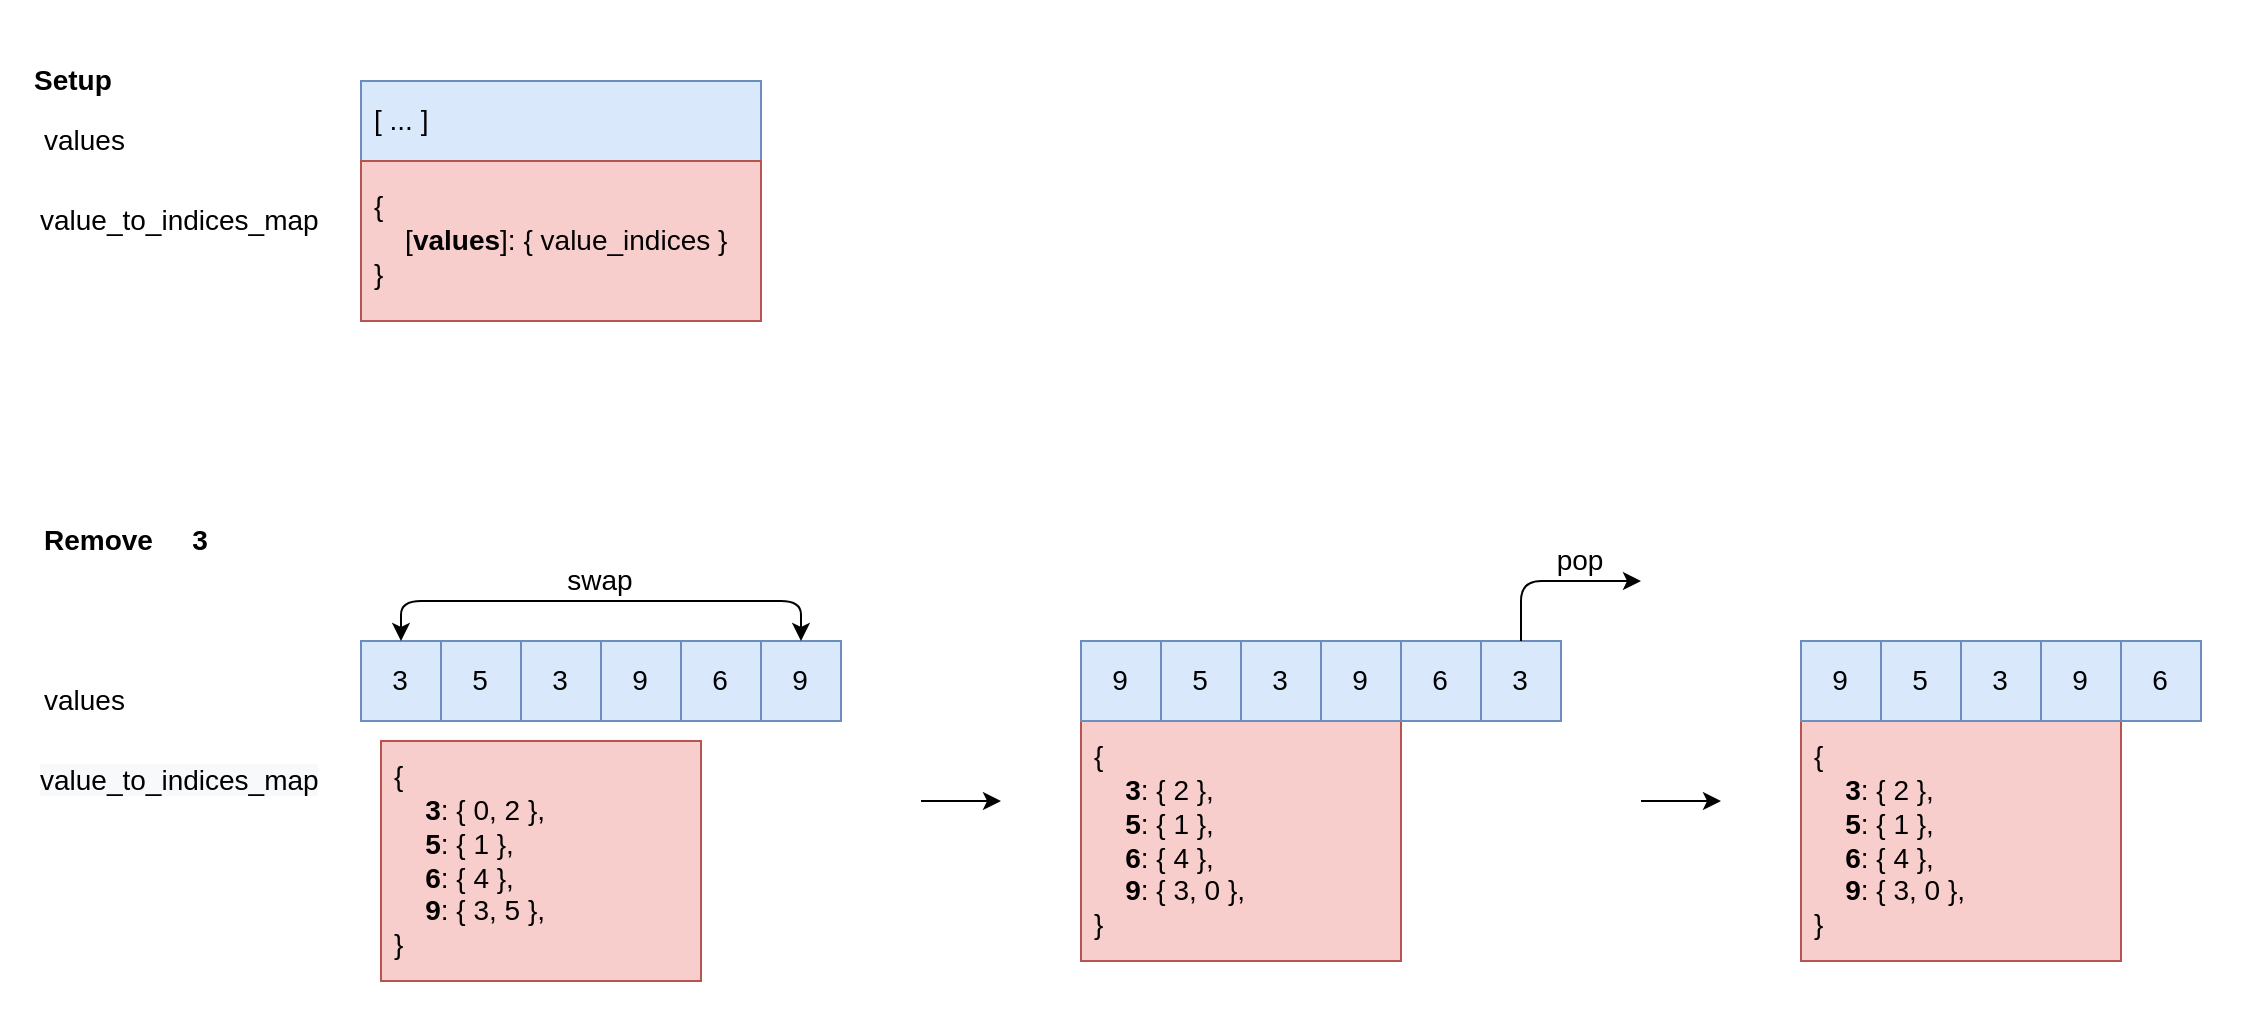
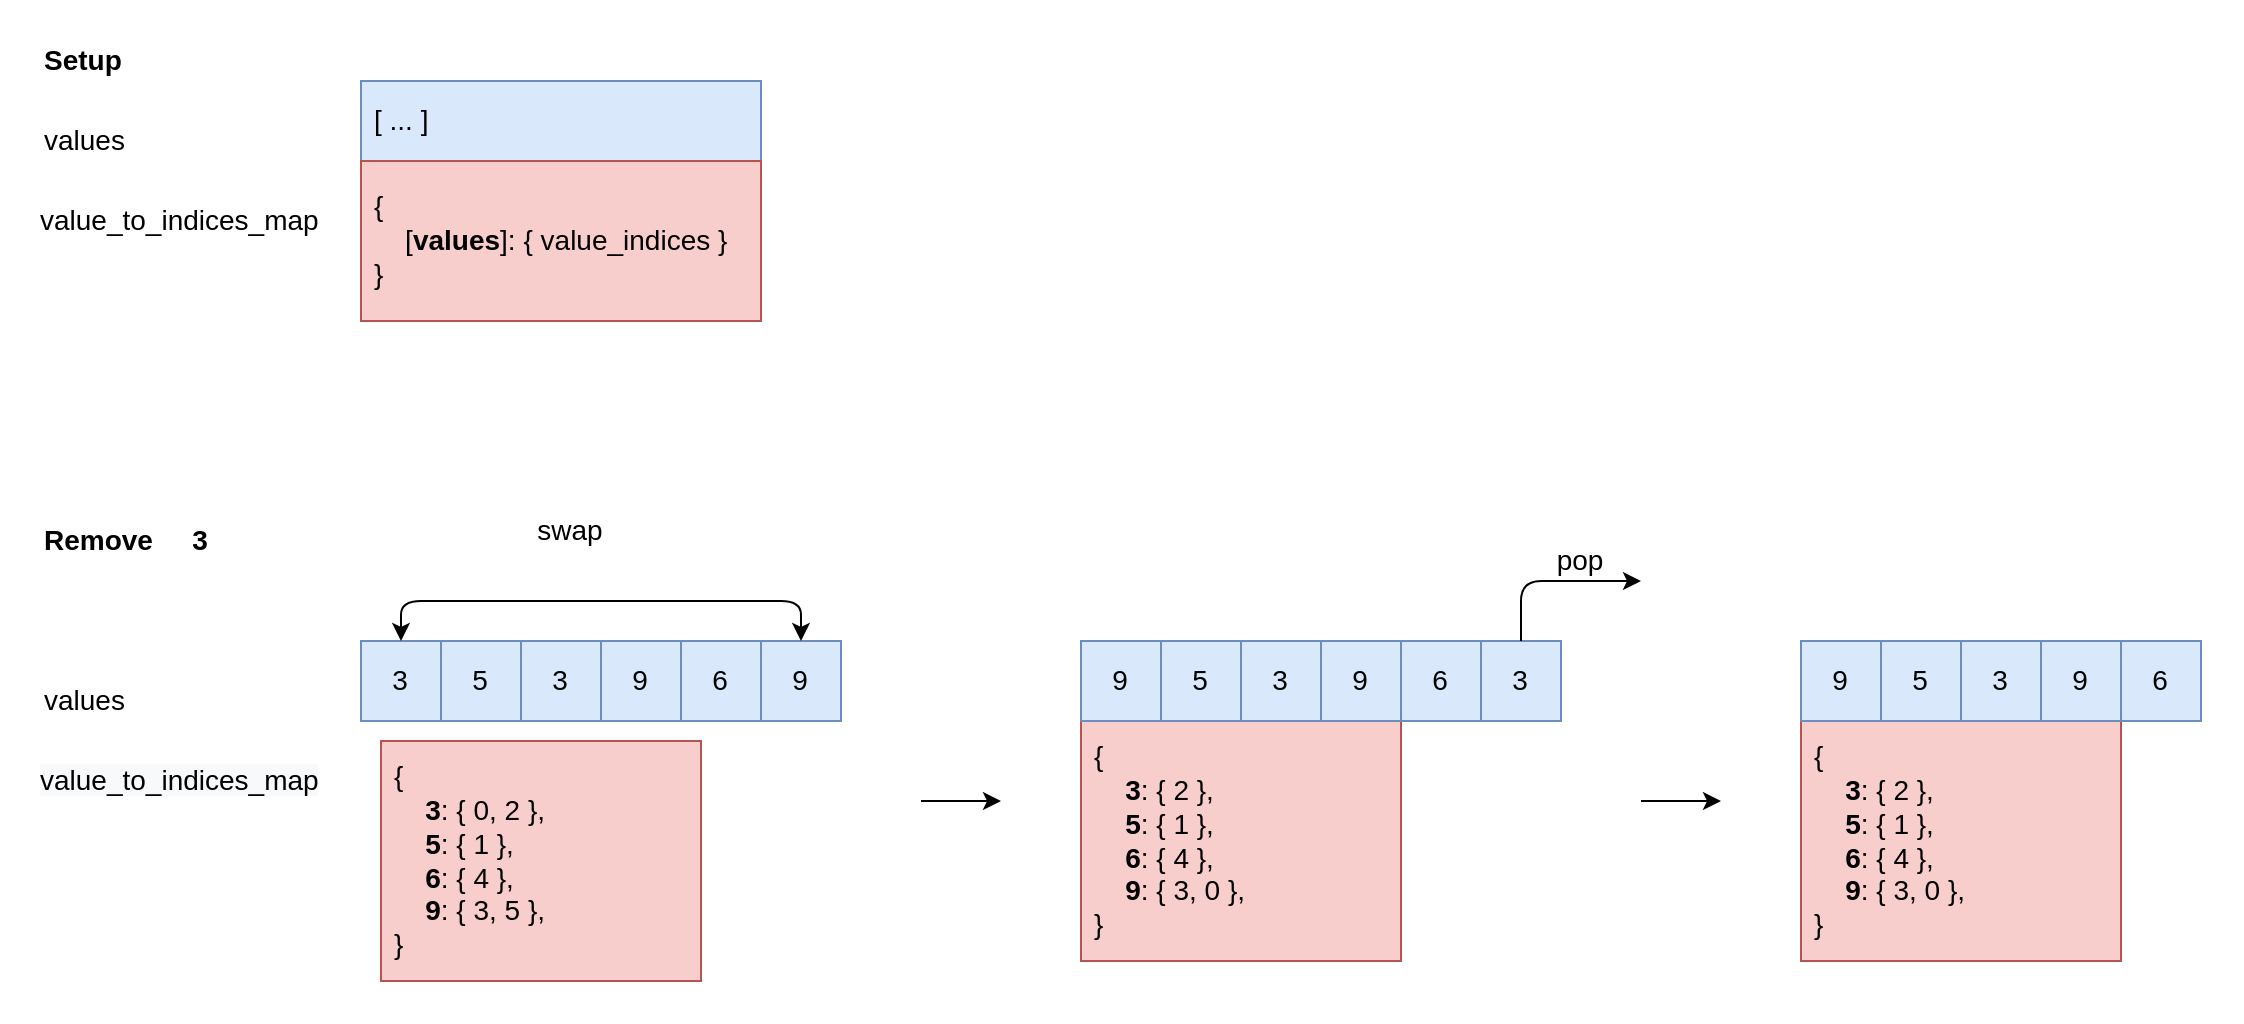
node "Setup": moved (111, 81) -> (121, 61)
node "swap": moved (601, 581) -> (571, 531)
